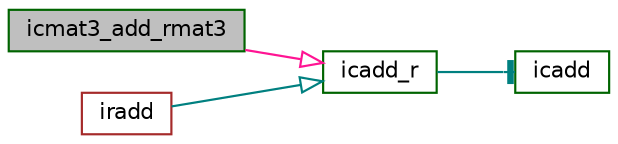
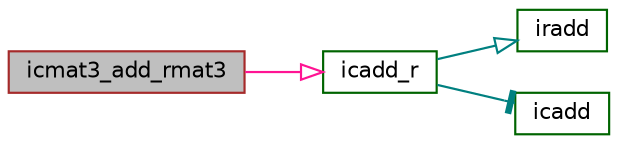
node "icmat3_add_rmat3": color darkgreen -> brown
edge "iradd" -> "icadd_r": reversed
node "iradd": color brown -> darkgreen
